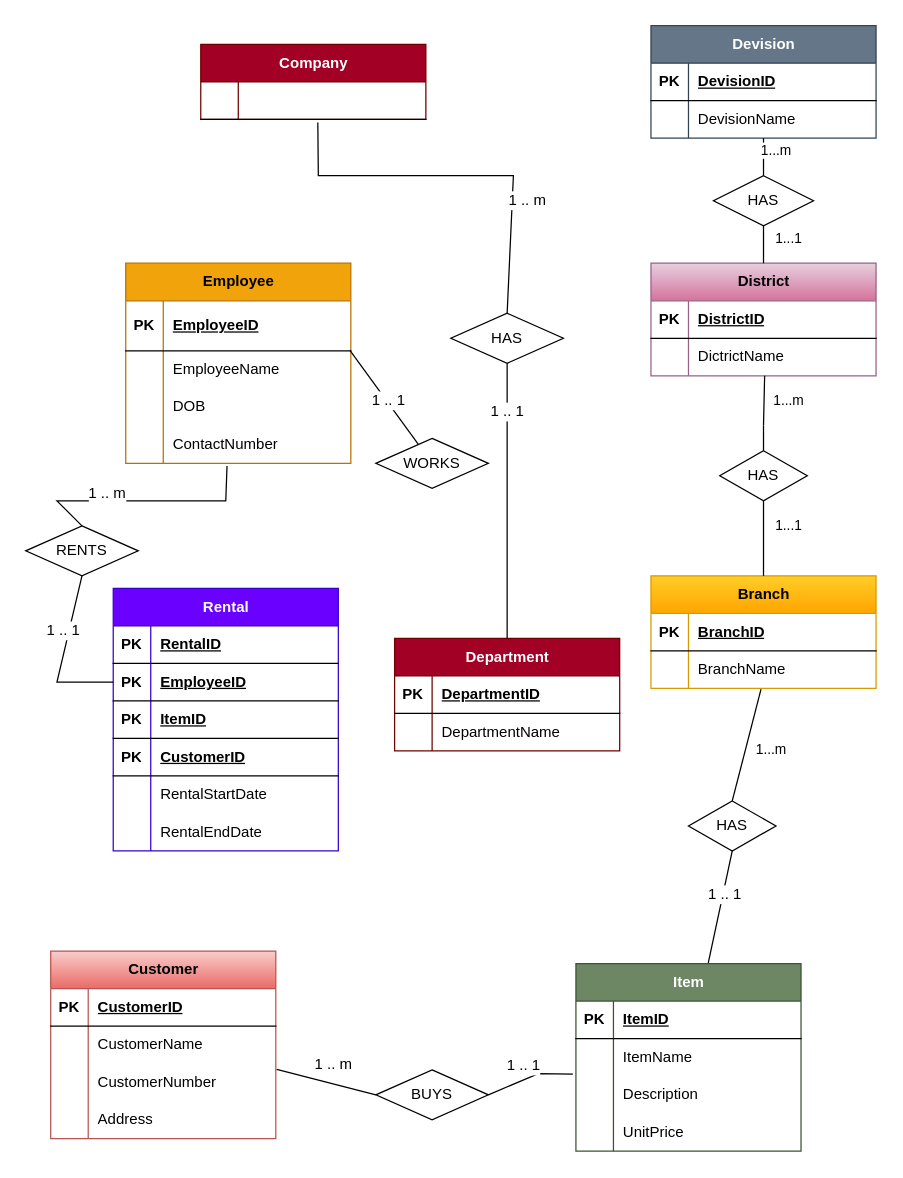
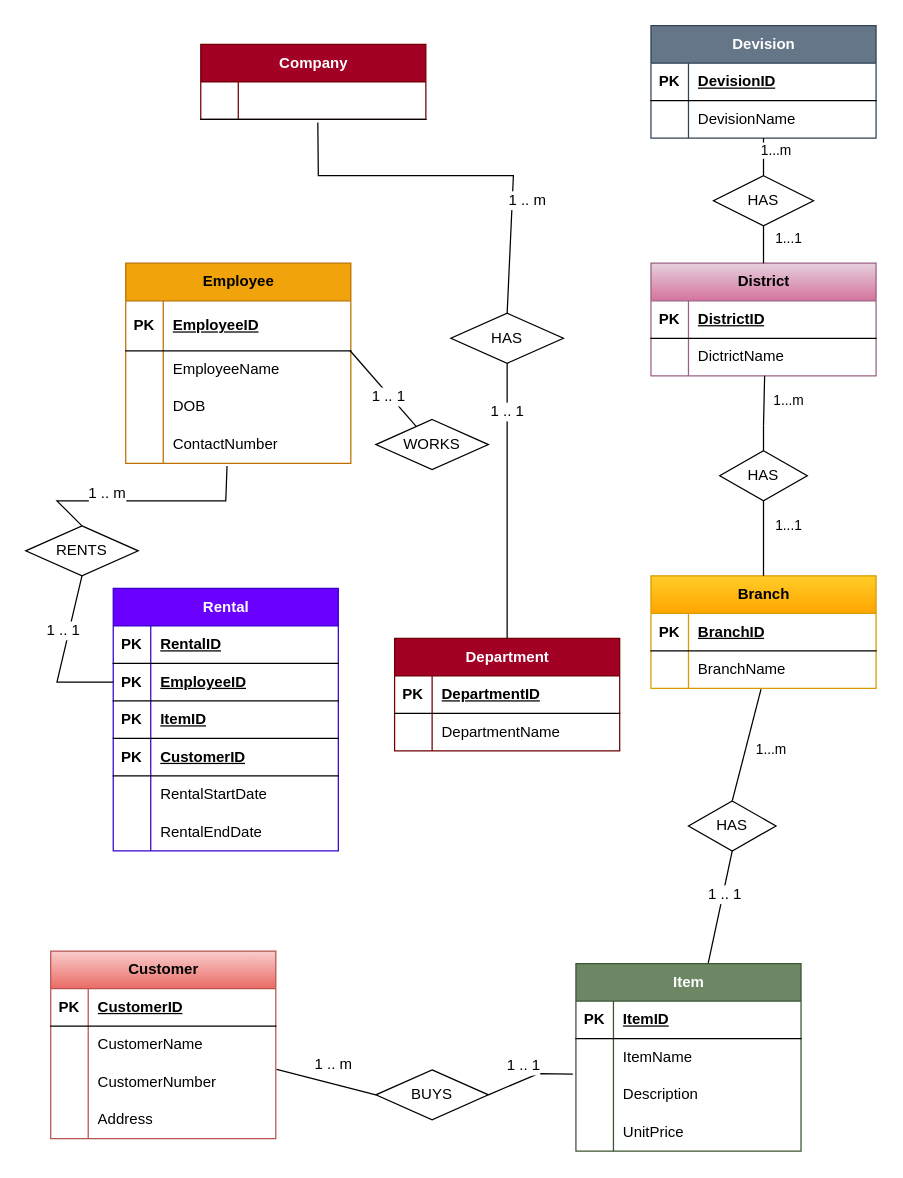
node "WORKS": moved (432, 463) -> (432, 444)
